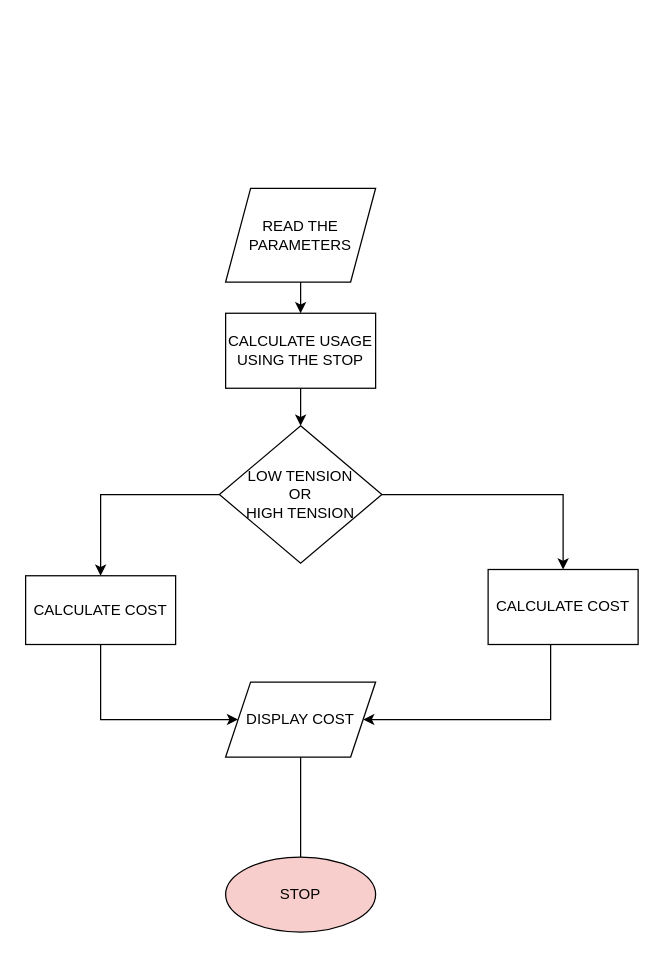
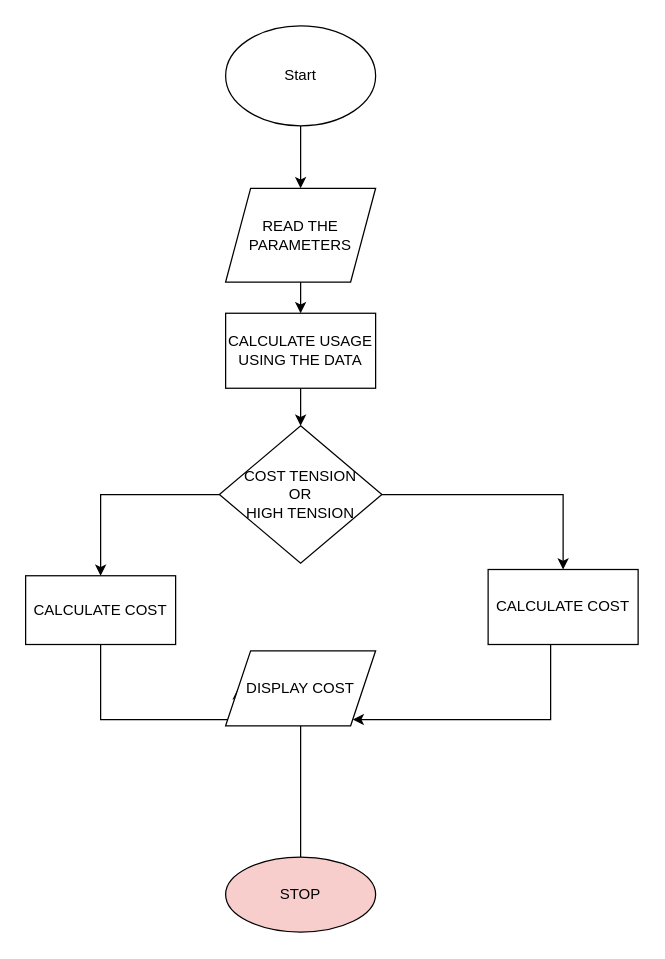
node "Start": added
edge "Start" -> "READ THE PARAMETERS": added
node "CALCULATE USAGE USING THE STOP": label "CALCULATE USAGE USING THE STOP" -> "CALCULATE USAGE USING THE DATA"
node "LOW TENSION OR HIGH TENSION": label "LOW TENSION OR HIGH TENSION" -> "COST TENSION OR HIGH TENSION"
node "DISPLAY COST": moved (301, 719) -> (301, 688)
